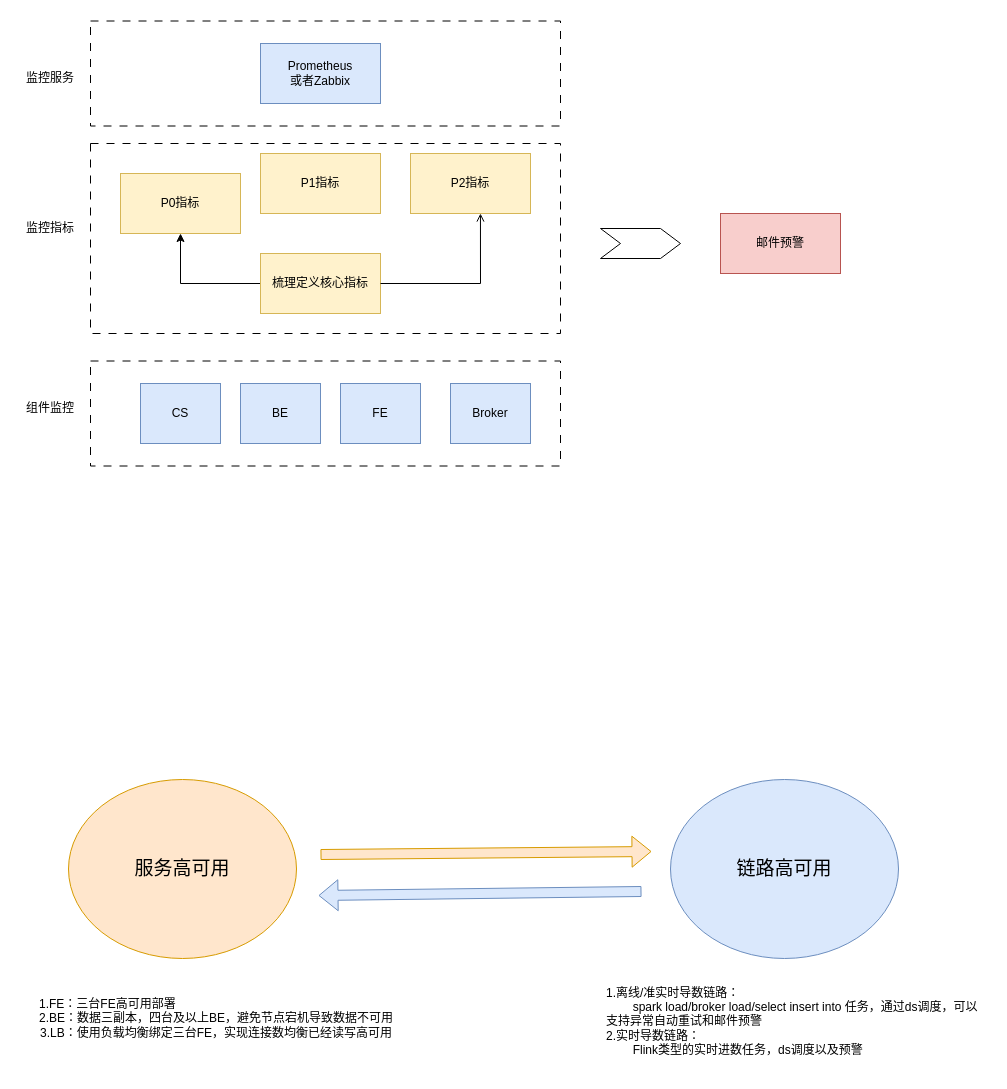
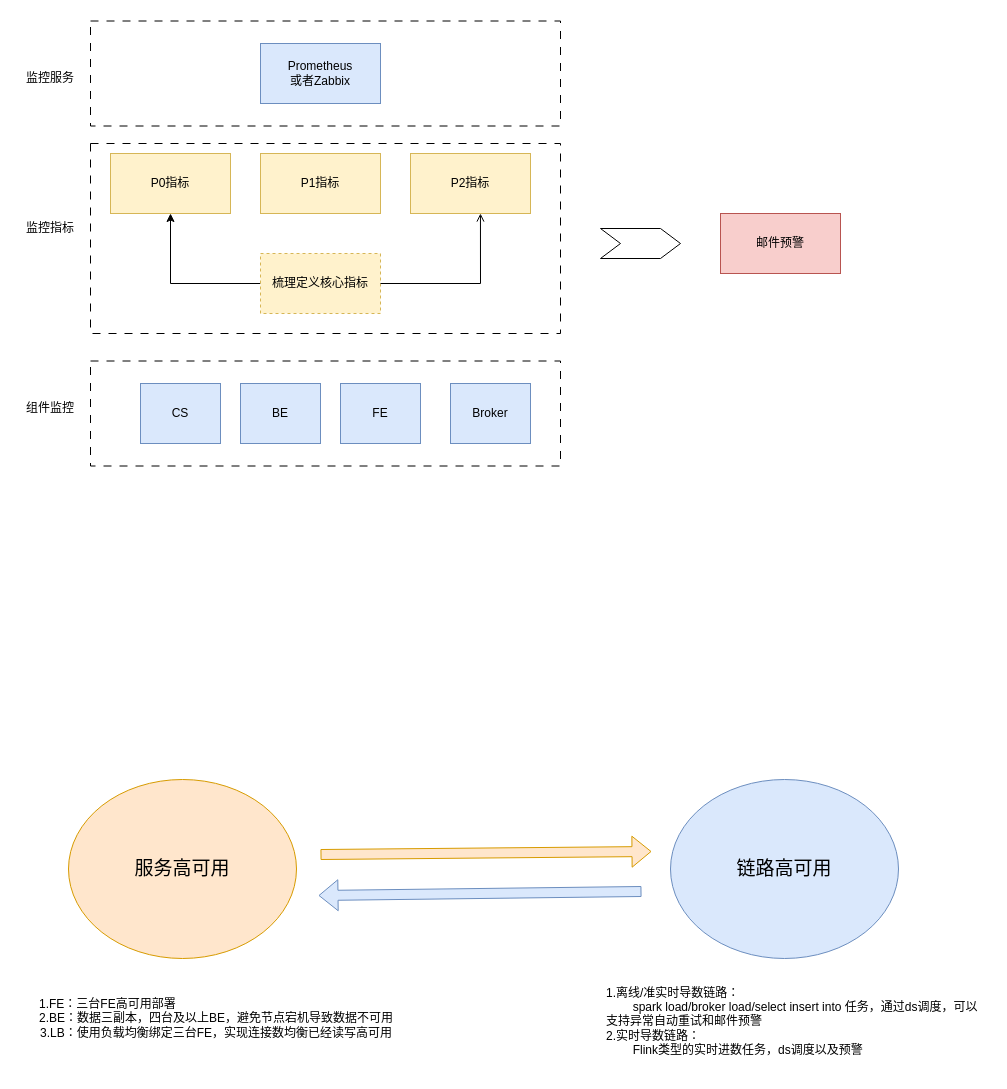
node "P0指标": moved (181, 204) -> (171, 184)
node "梳理定义核心指标": style solid -> dashed
